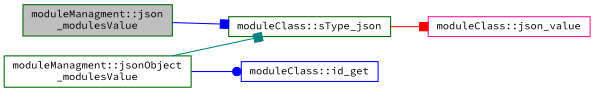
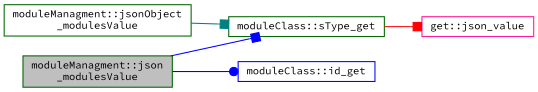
node "moduleClass::sType_json": label "moduleClass::sType_json" -> "moduleClass::sType_get"
node "moduleClass::json_value": label "moduleClass::json_value" -> "get::json_value"
edge "moduleManagment::jsonObject _modulesValue" -> "moduleClass::id_get": now "moduleManagment::json _modulesValue" -> "moduleClass::id_get"
